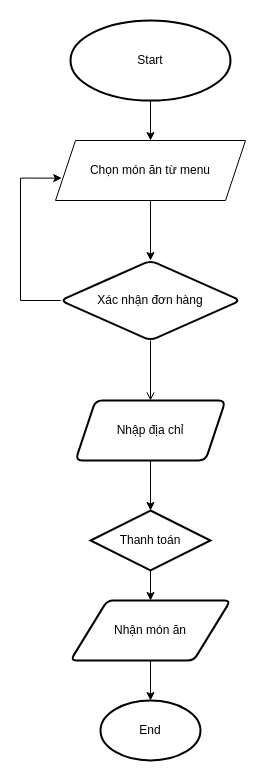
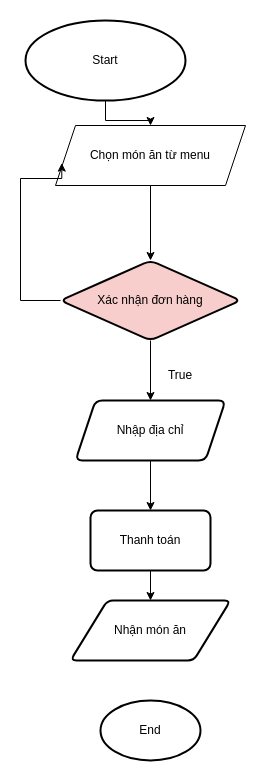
node "Start": moved (151, 61) -> (106, 61)
node "Chọn món ăn từ menu": moved (151, 171) -> (151, 156)
node "Xác nhận đơn hàng": fillcolor #ffffff -> #f8cecc
node "True": added
edge "Xác nhận đơn hàng" -> "Nhập địa chỉ": arrowhead open -> classic
node "Thanh toán": shape diamond -> rounded rectangle
edge "Nhận món ăn" -> "End": removed
